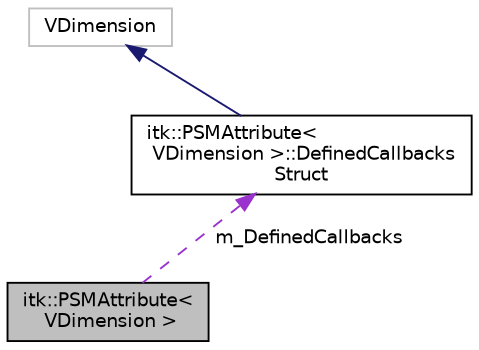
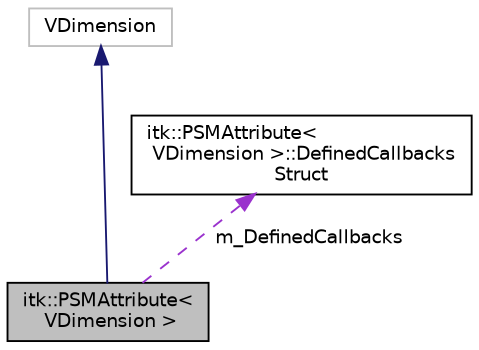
edge "itk::PSMAttribute< VDimension >::DefinedCallbacks Struct" -> "VDimension": now "itk::PSMAttribute< VDimension >" -> "VDimension"
